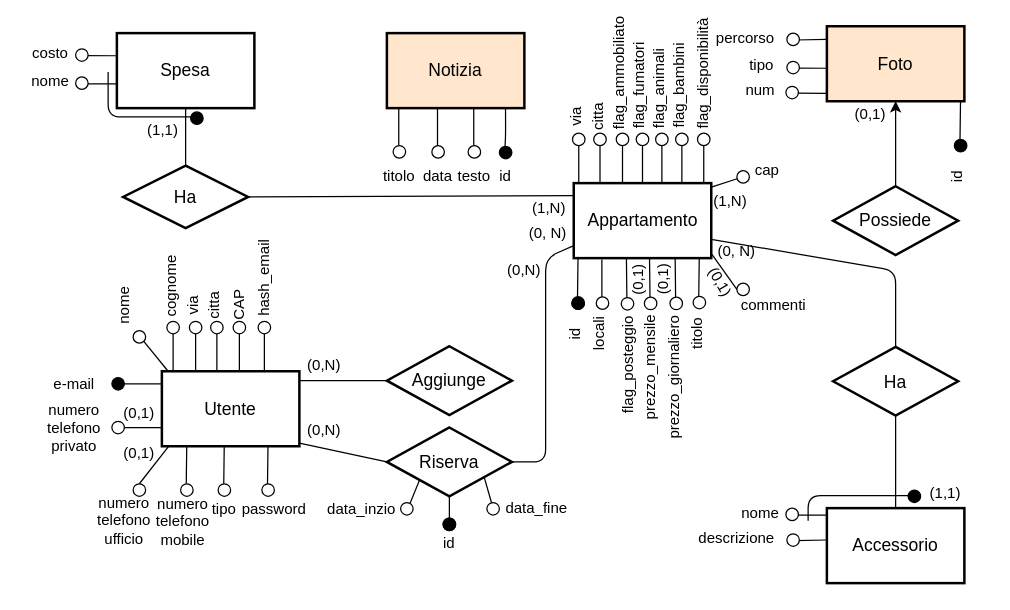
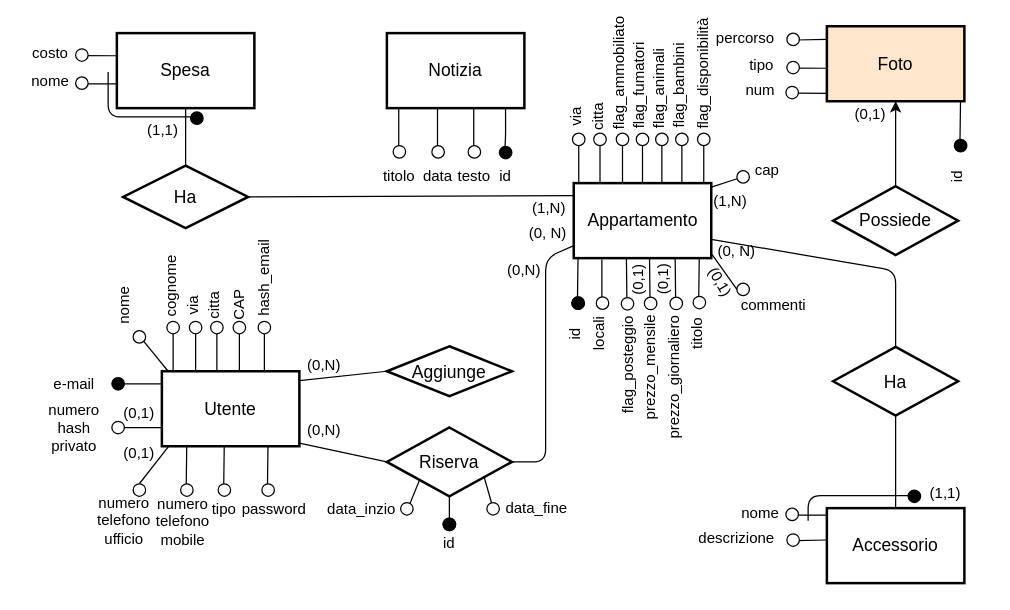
node "Notizia": fillcolor #ffe6cc -> #ffffff
node "Aggiunge": size 125x69 -> 125x50
node "numero telefono privato": label "numero telefono privato" -> "numero hash privato"
